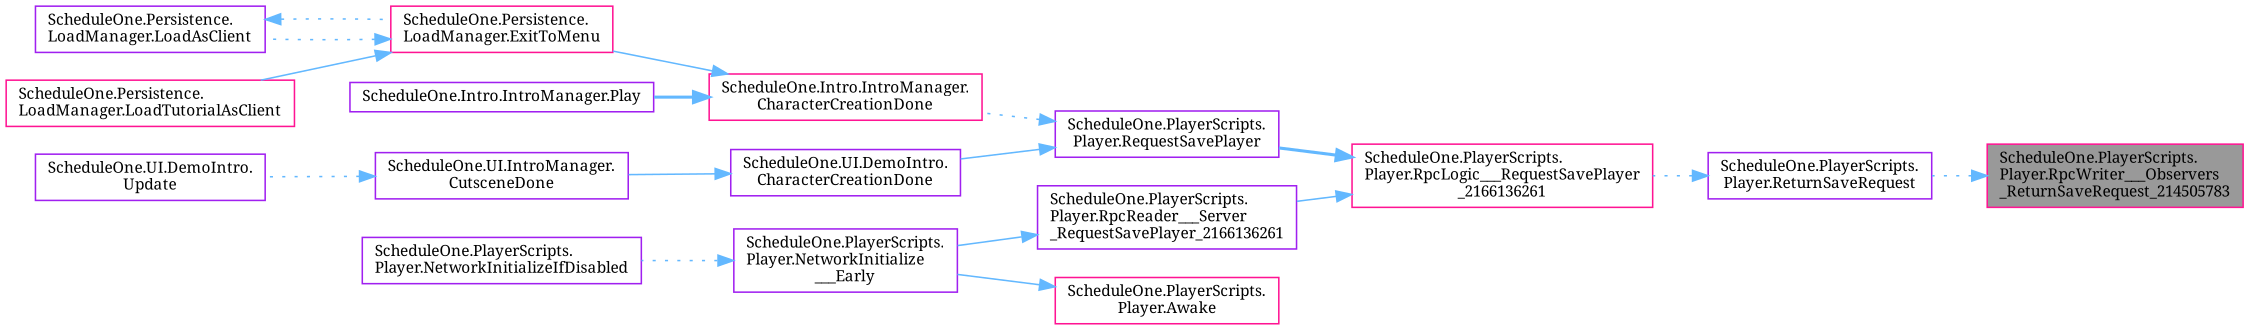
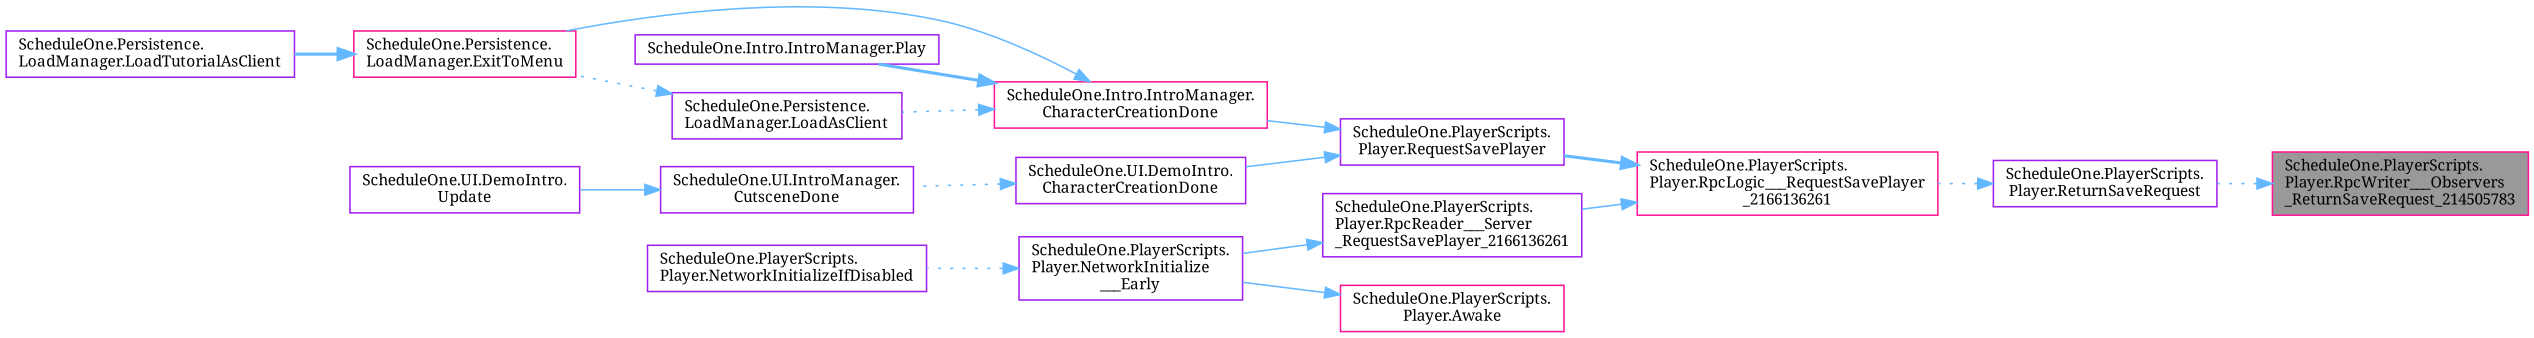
edge "ScheduleOne.Persistence. LoadManager.LoadAsClient" -> "ScheduleOne.Persistence. LoadManager.ExitToMenu": now "ScheduleOne.Persistence. LoadManager.LoadAsClient" -> "ScheduleOne.Intro.IntroManager. CharacterCreationDone"
edge "ScheduleOne.Persistence. LoadManager.LoadTutorialAsClient" -> "ScheduleOne.Persistence. LoadManager.ExitToMenu": style solid -> bold
node "ScheduleOne.Persistence. LoadManager.LoadTutorialAsClient": color deeppink -> purple
edge "ScheduleOne.Intro.IntroManager. CharacterCreationDone" -> "ScheduleOne.PlayerScripts. Player.RequestSavePlayer": style dotted -> solid
edge "ScheduleOne.UI.IntroManager. CutsceneDone" -> "ScheduleOne.UI.DemoIntro. CharacterCreationDone": style solid -> dotted
edge "ScheduleOne.UI.DemoIntro. Update" -> "ScheduleOne.UI.IntroManager. CutsceneDone": style dotted -> solid
